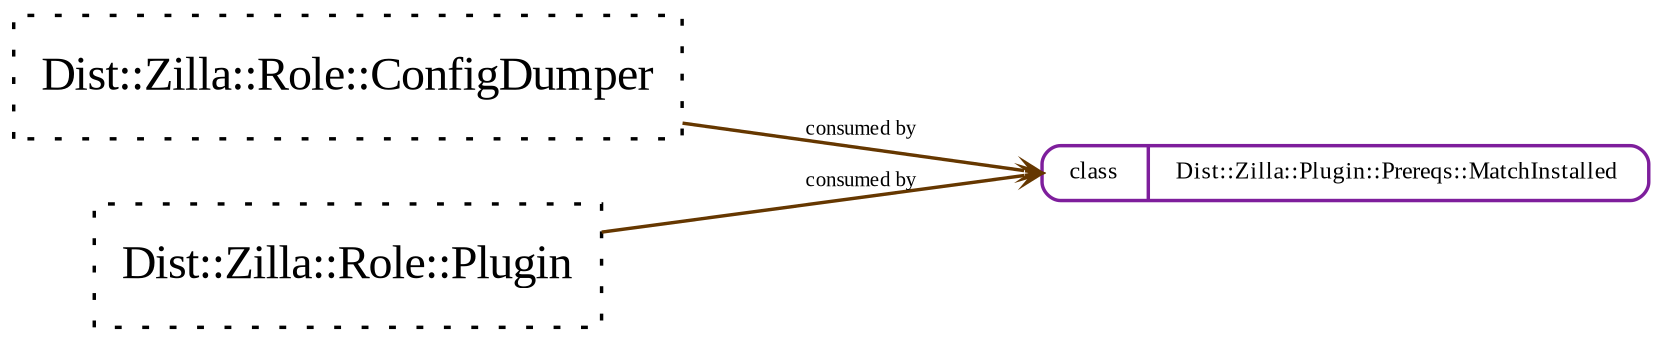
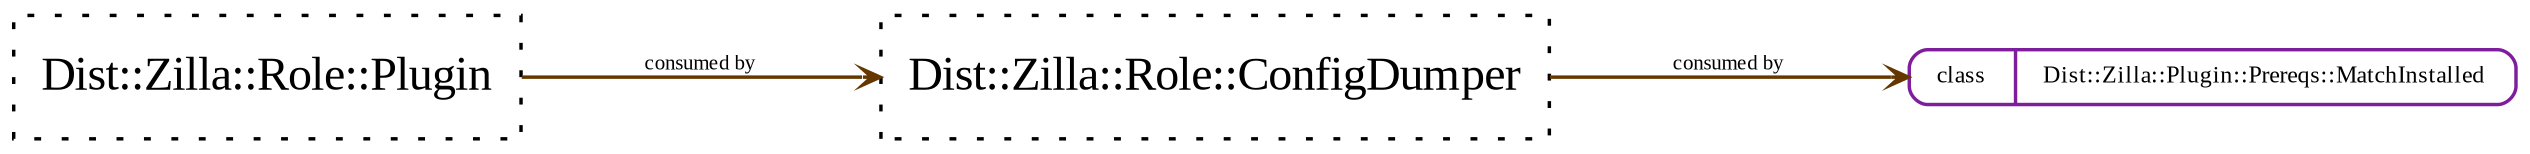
edge "Dist::Zilla::Role::Plugin" -> "class": now "Dist::Zilla::Role::Plugin" -> "Dist::Zilla::Role::ConfigDumper"
